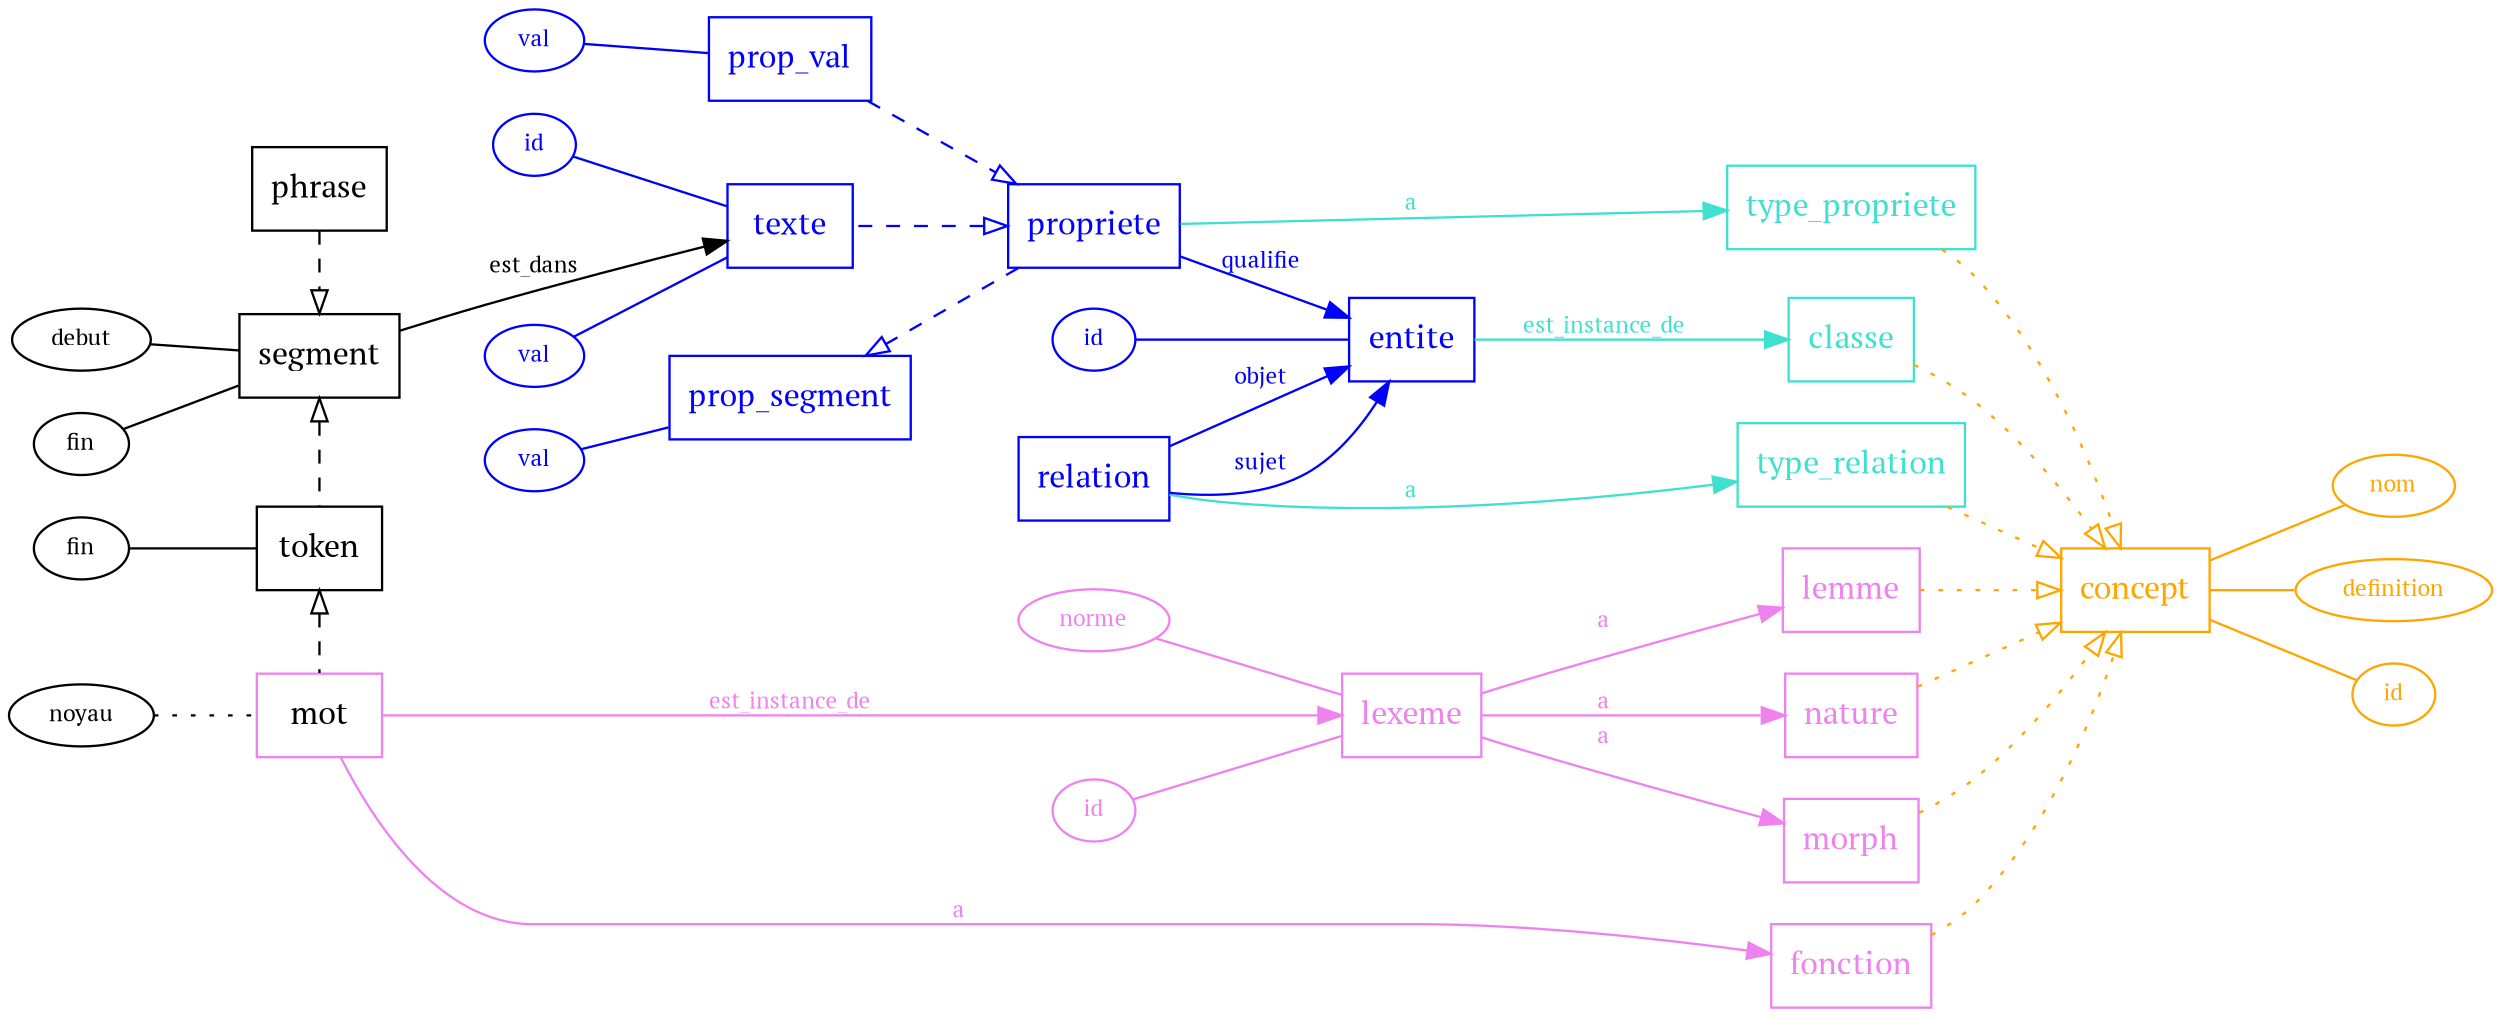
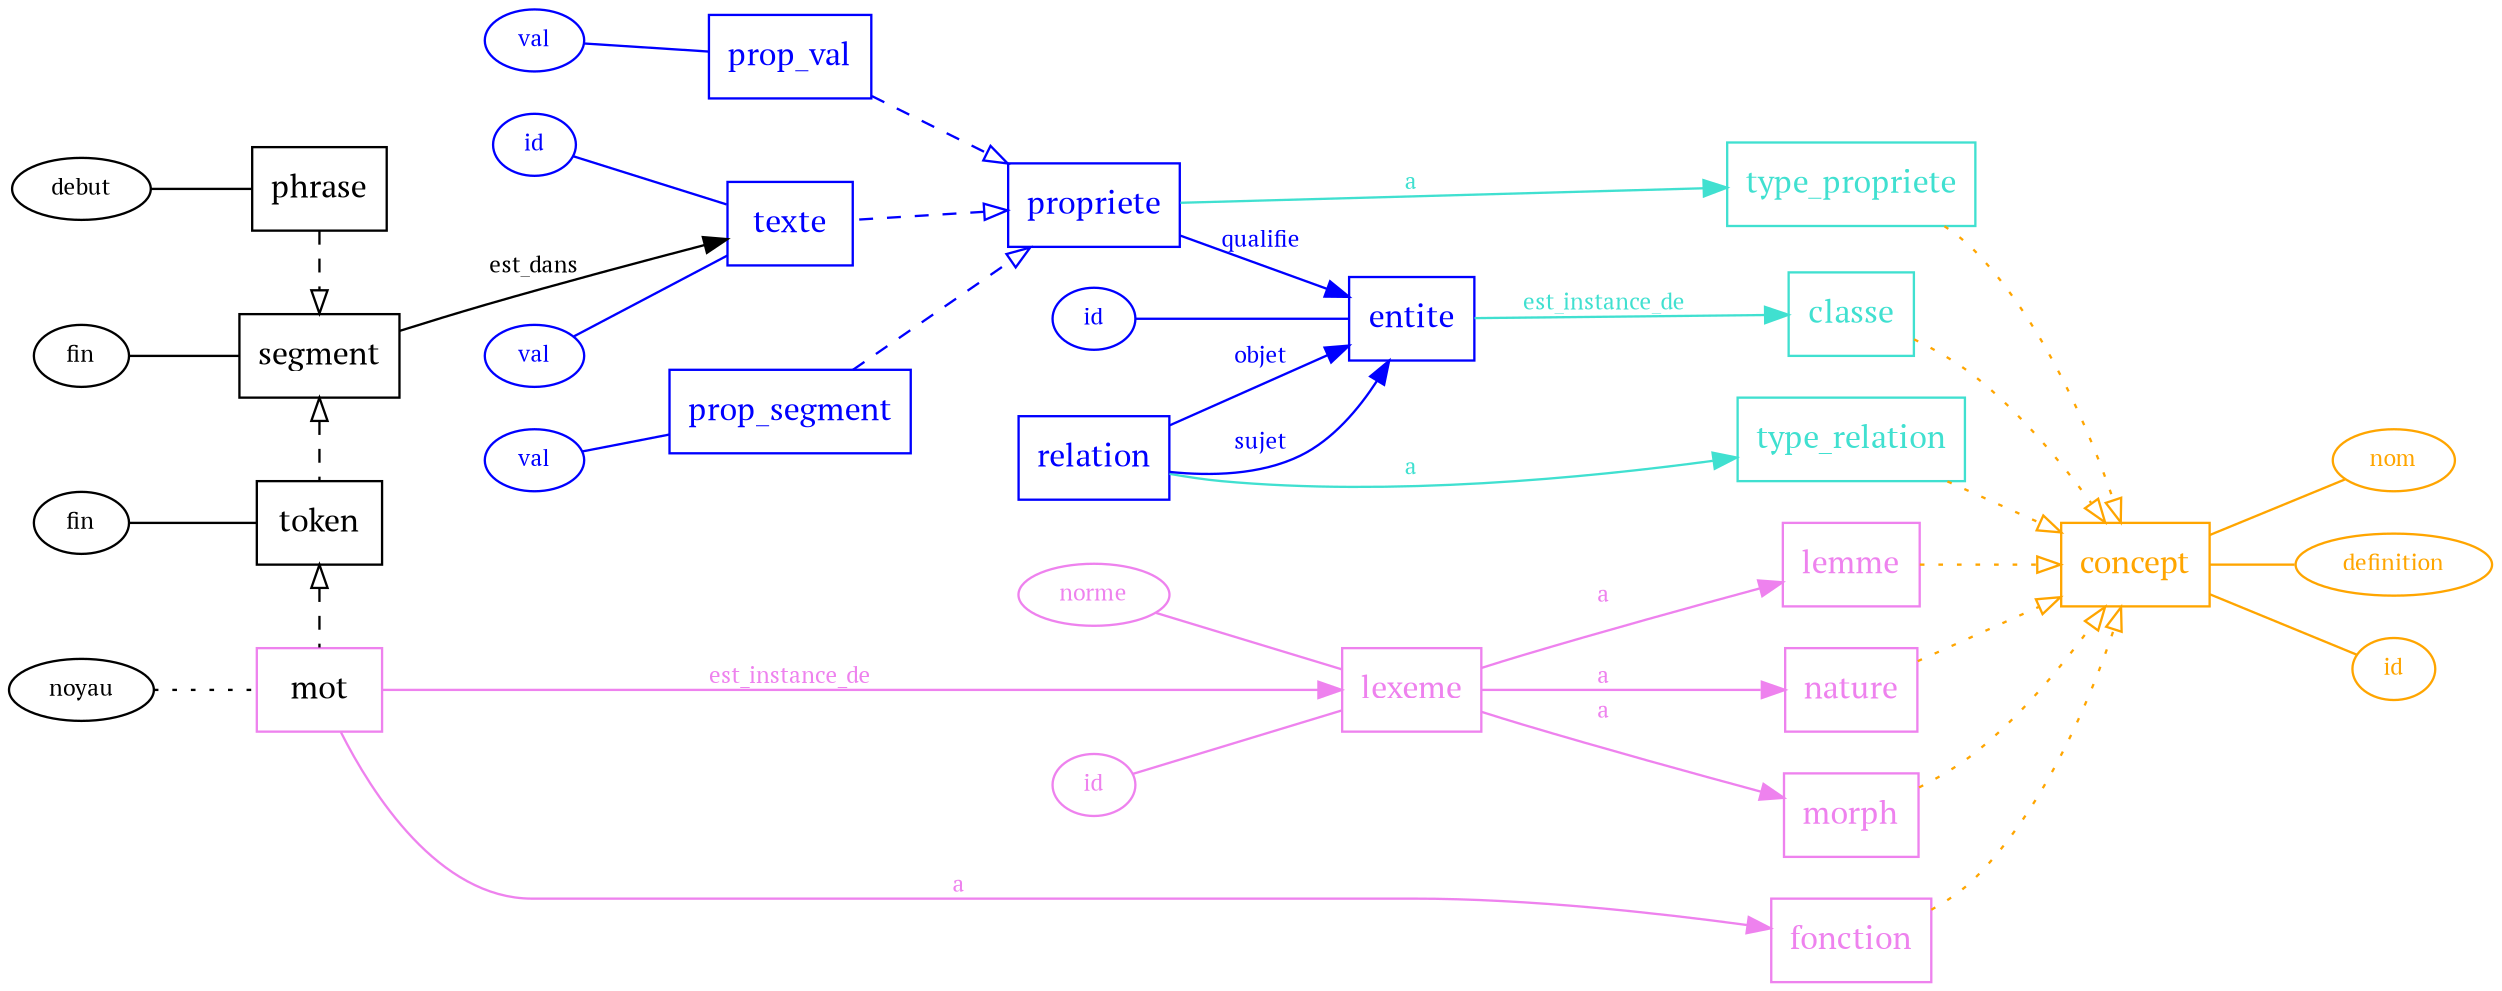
edge "propriete" -> "prop_segment": reversed
edge "debut" -- "segment": now "debut" -- "phrase"
